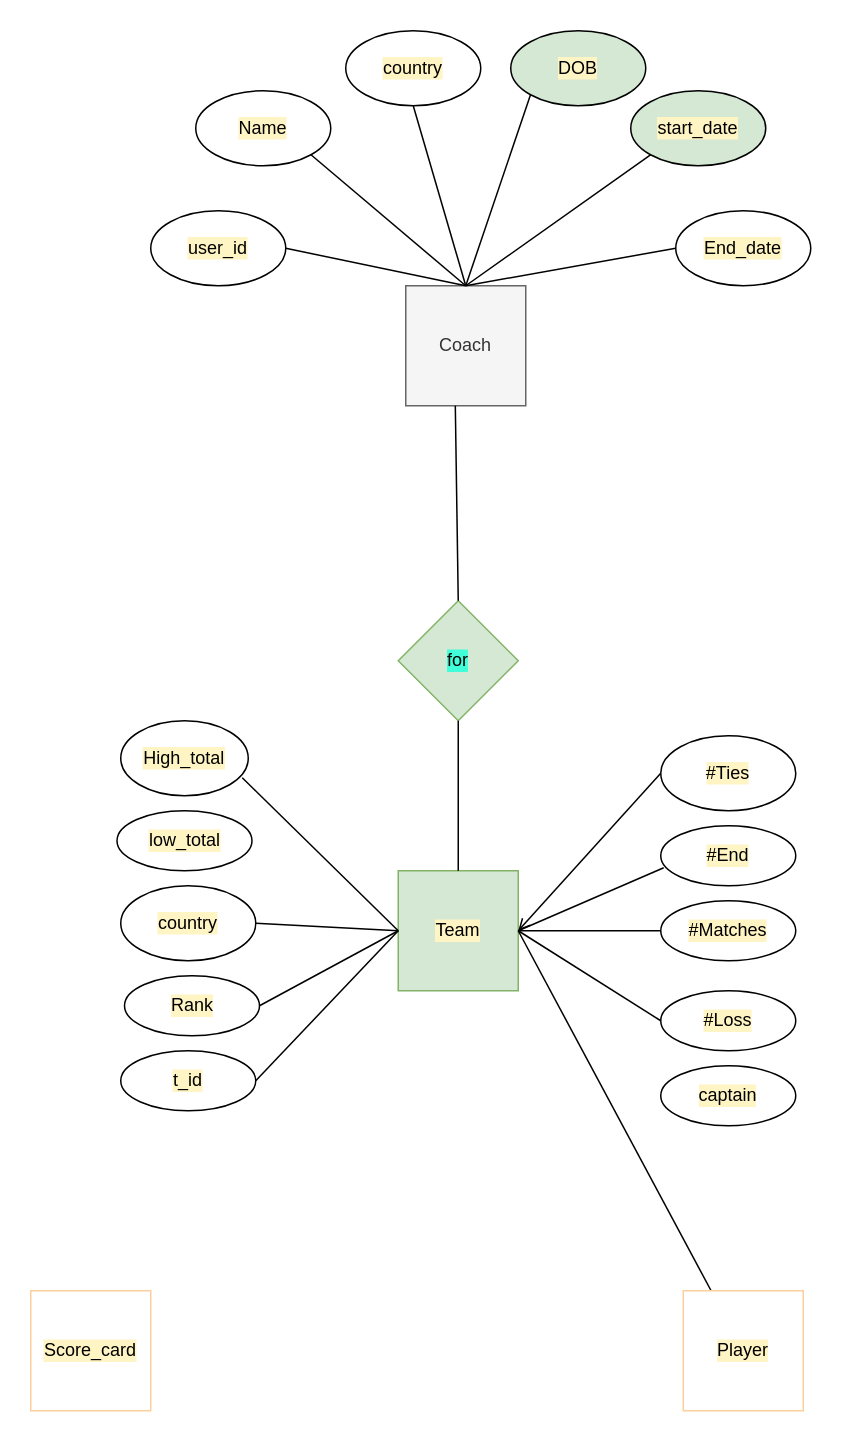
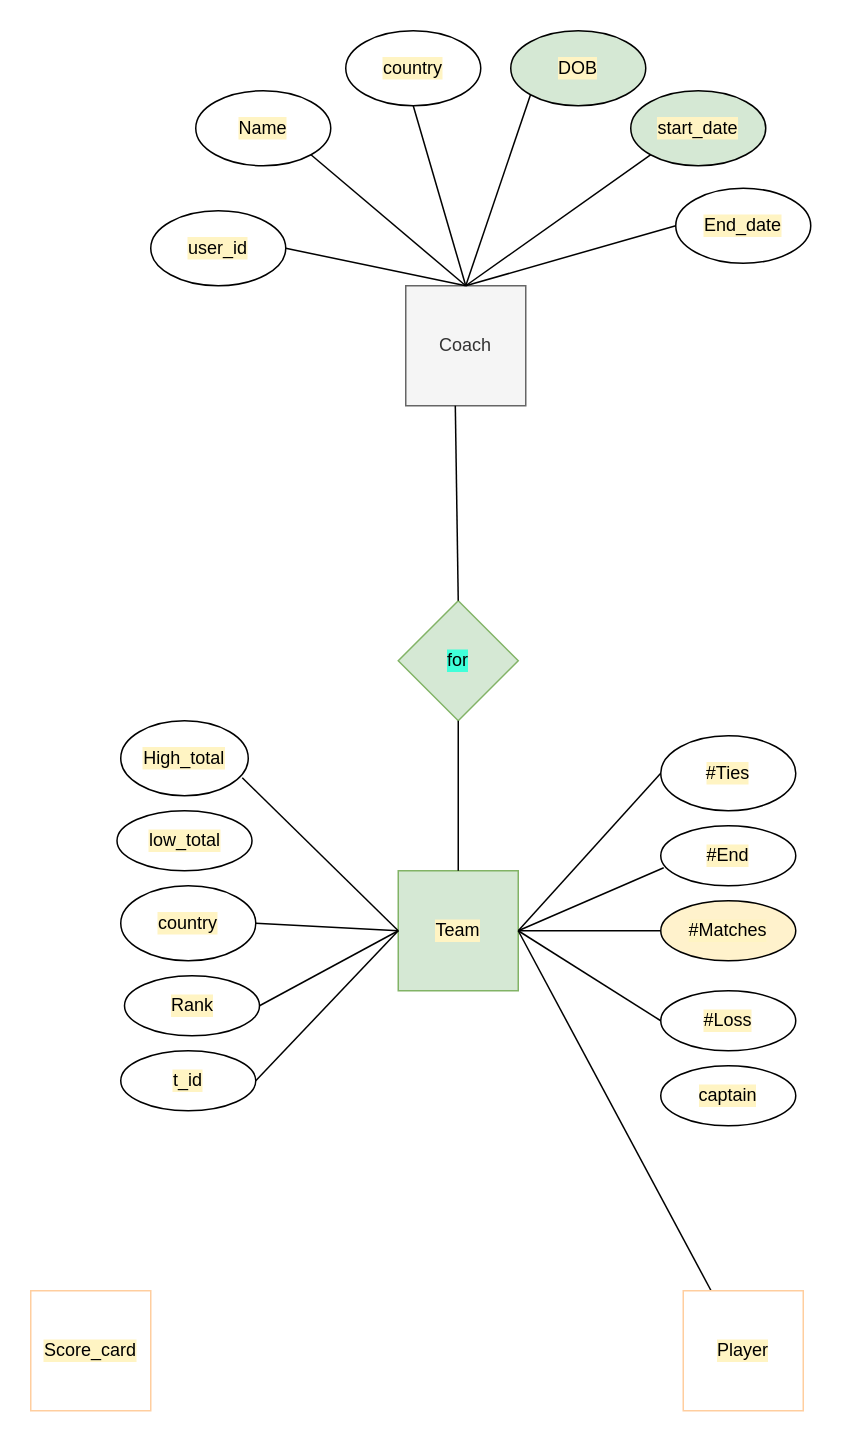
node "End_date": moved (743, 248) -> (743, 226)
edge "#Ties" -> "Team": arrowhead open -> none
node "#Matches": fillcolor #ffffff -> #fff2cc
